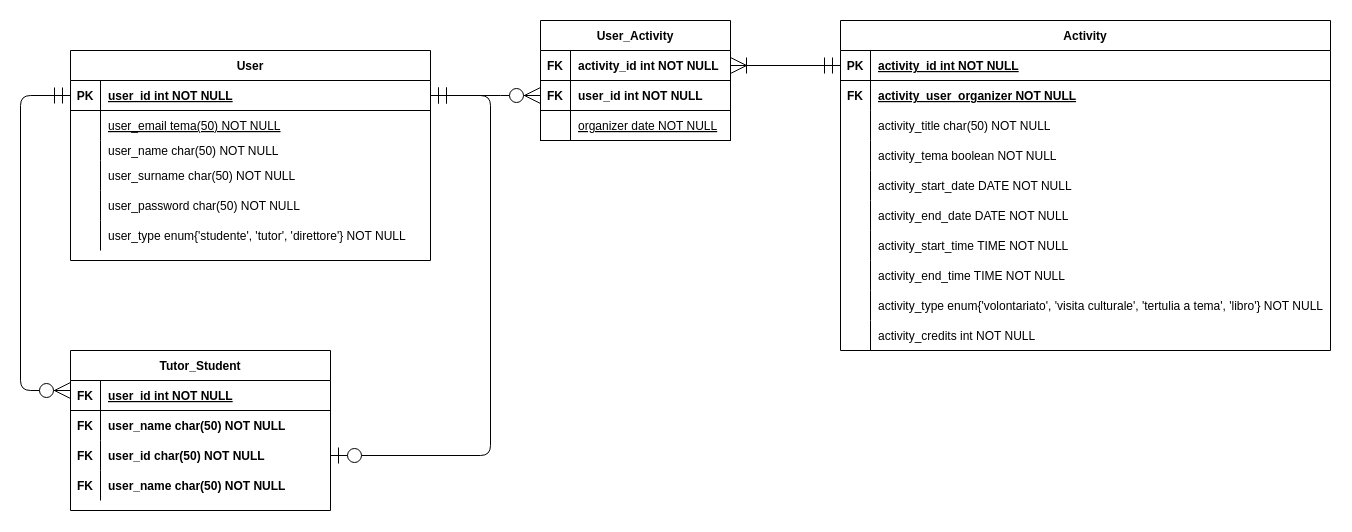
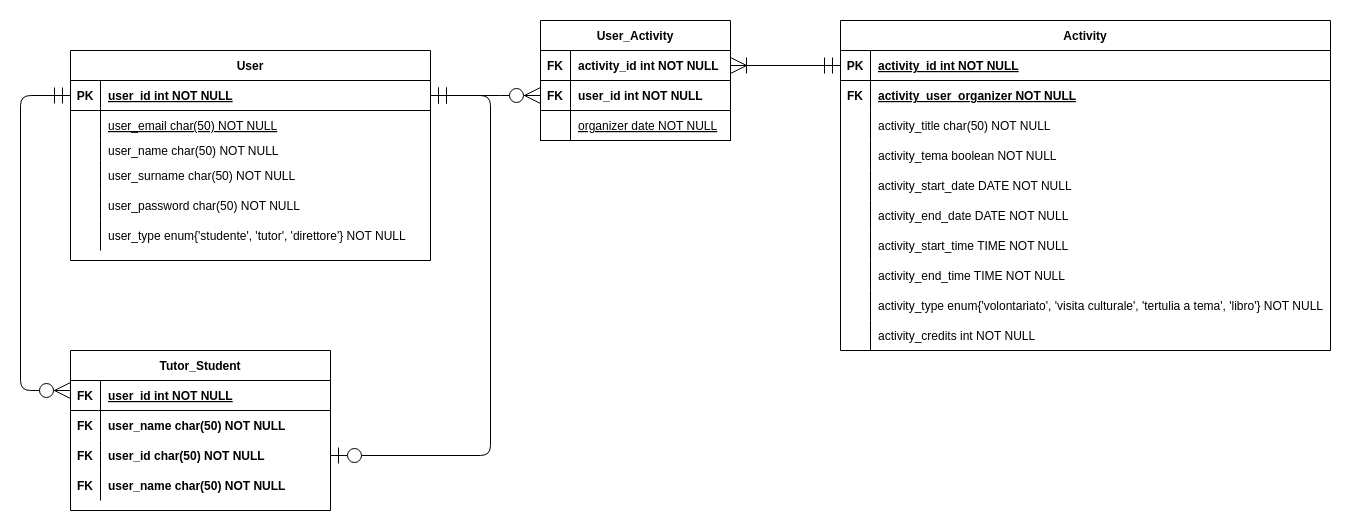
node "user_email tema(50) NOT NULL": label "user_email tema(50) NOT NULL" -> "user_email char(50) NOT NULL"
